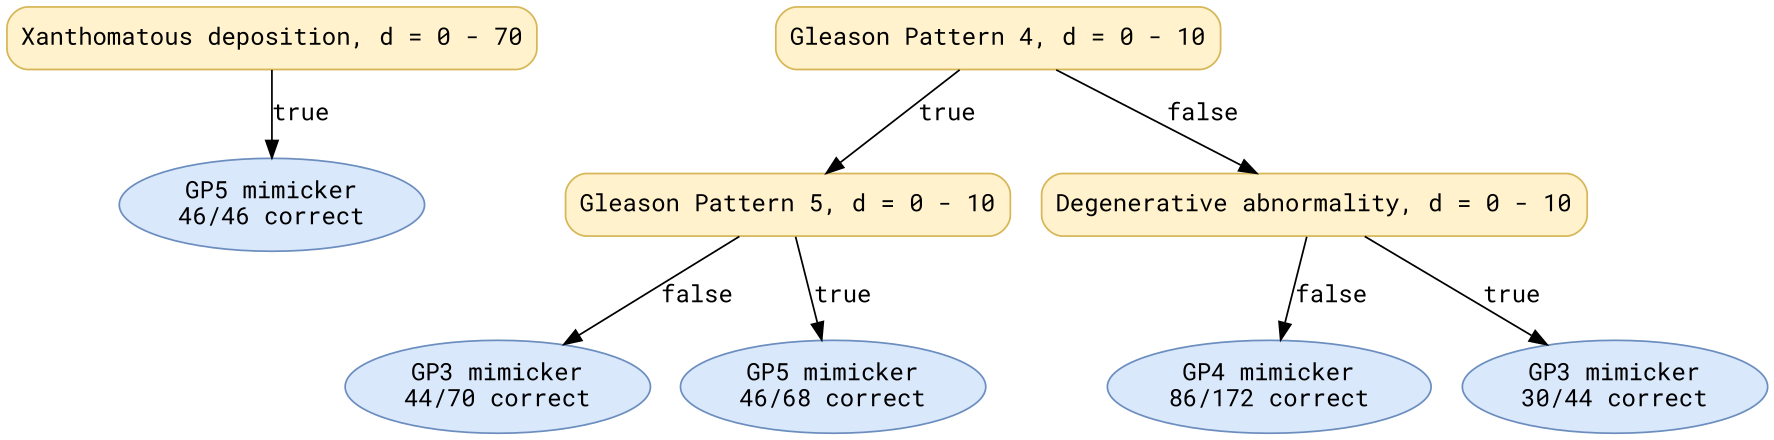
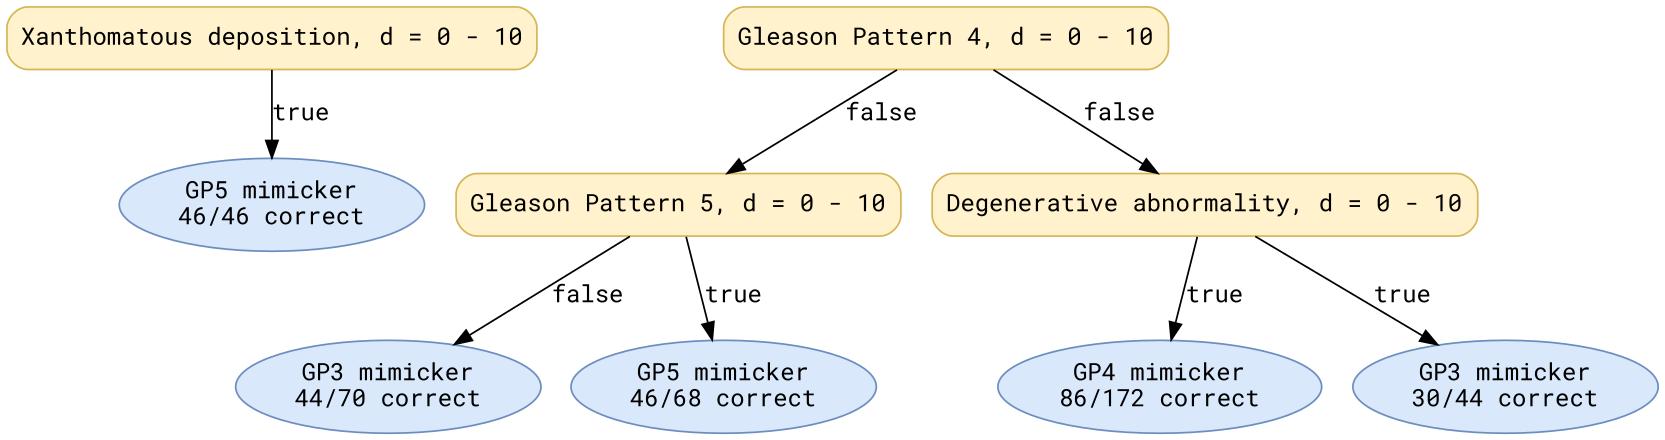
node "Xanthomatous deposition, d = 0 - 70": label "Xanthomatous deposition, d = 0 - 70" -> "Xanthomatous deposition, d = 0 - 10"
edge "Gleason Pattern 4, d = 0 - 10" -> "Gleason Pattern 5, d = 0 - 10": label "true" -> "false"
edge "Degenerative abnormality, d = 0 - 10" -> "GP4 mimicker": label "false" -> "true"
